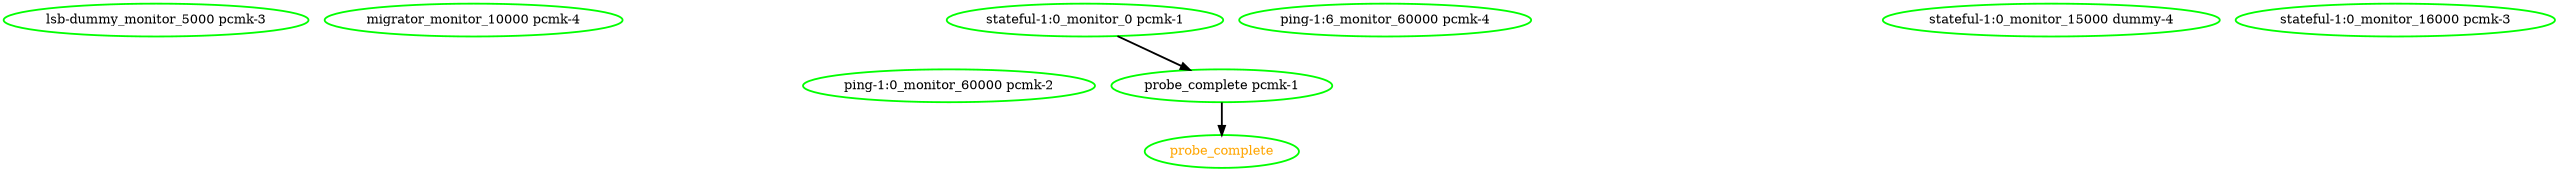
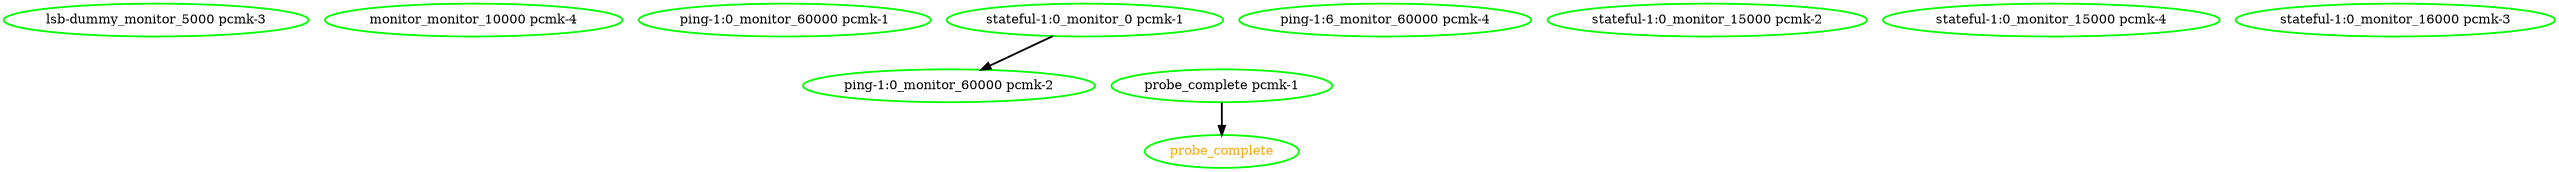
node "migrator_monitor_10000 pcmk-4": label "migrator_monitor_10000 pcmk-4" -> "monitor_monitor_10000 pcmk-4"
node "ping-1:0_monitor_60000 pcmk-1": added
node "stateful-1:0_monitor_15000 pcmk-2": added
node "stateful-1:0_monitor_15000 dummy-4": label "stateful-1:0_monitor_15000 dummy-4" -> "stateful-1:0_monitor_15000 pcmk-4"
edge "stateful-1:0_monitor_0 pcmk-1" -> "probe_complete pcmk-1": now "stateful-1:0_monitor_0 pcmk-1" -> "ping-1:0_monitor_60000 pcmk-2"
